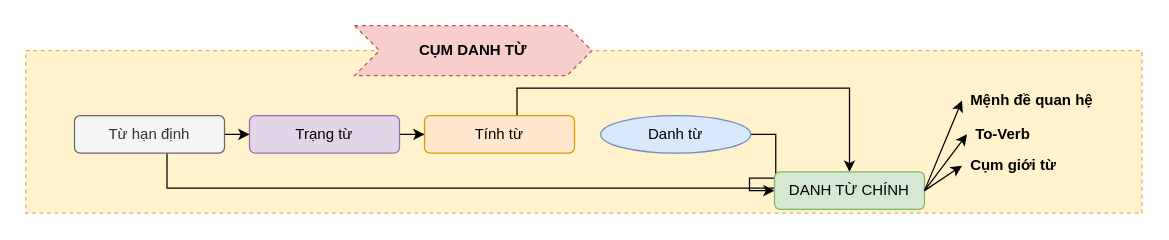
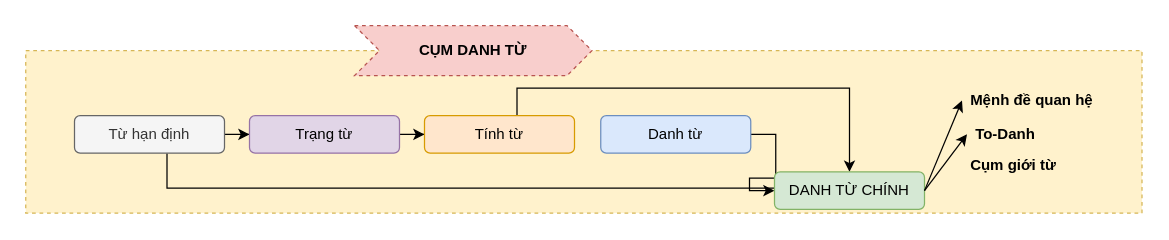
node "Danh từ": shape ellipse -> rounded rectangle
node "To-Verb": label "To-Verb" -> "To-Danh"
edge "DANH TỪ CHÍNH" -> "Cụm giới từ": removed
